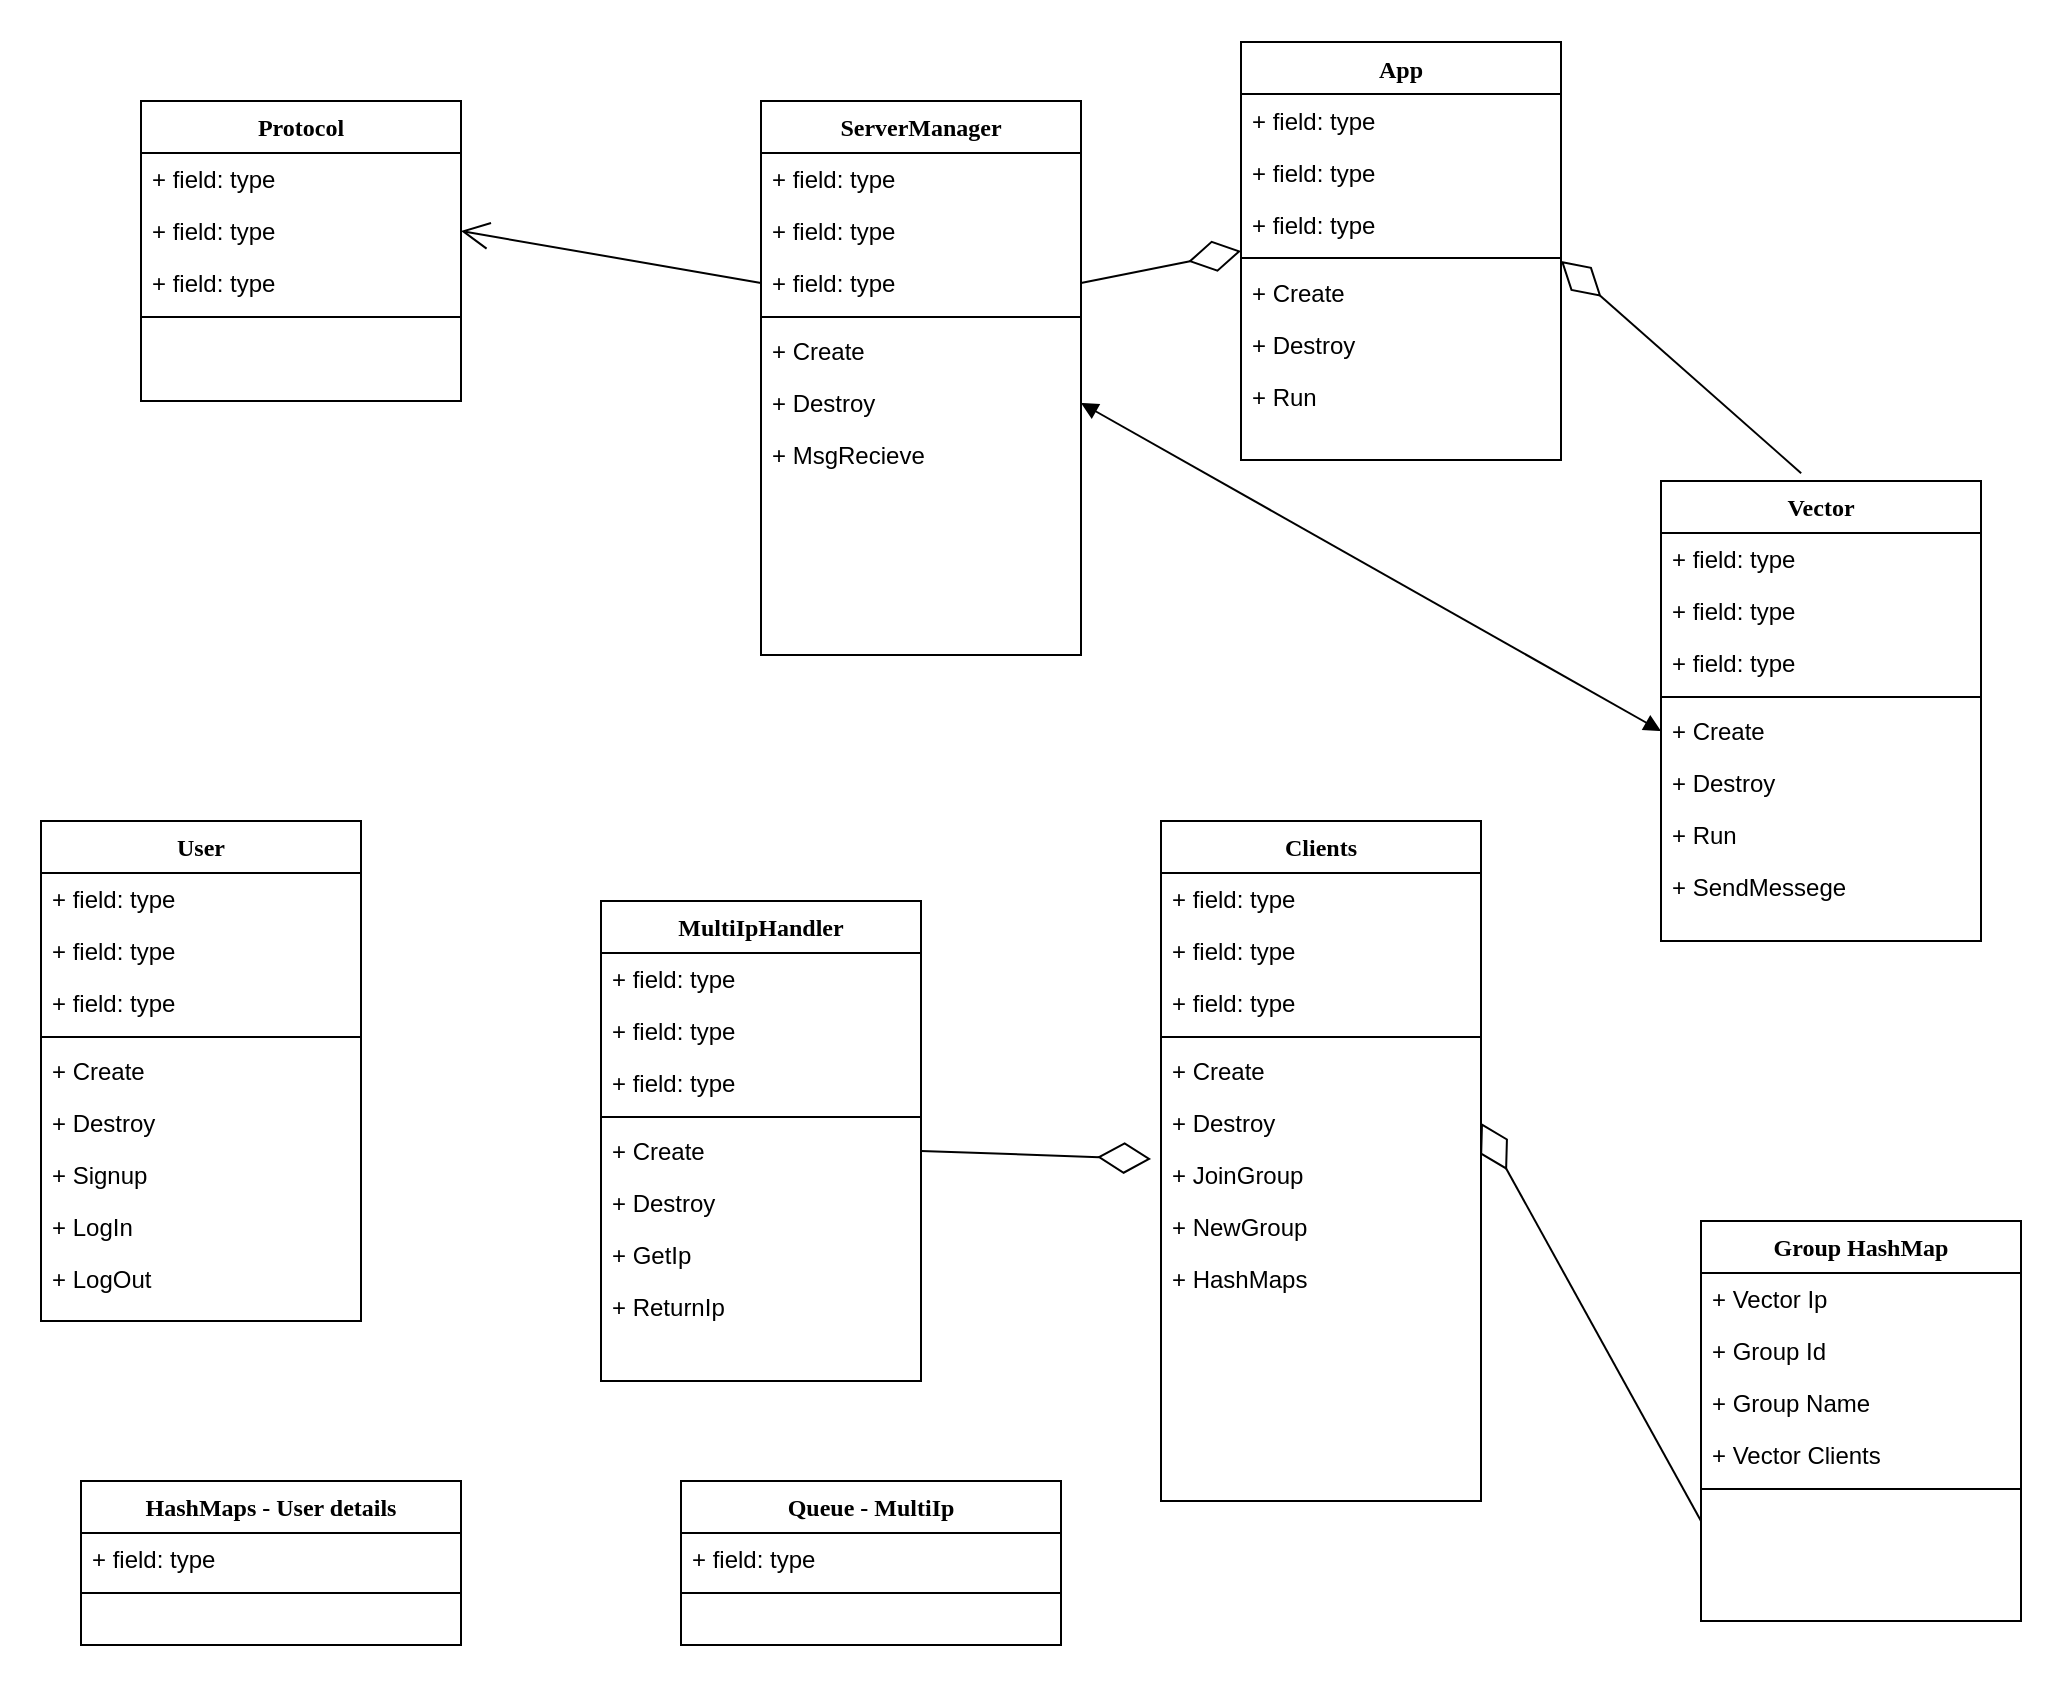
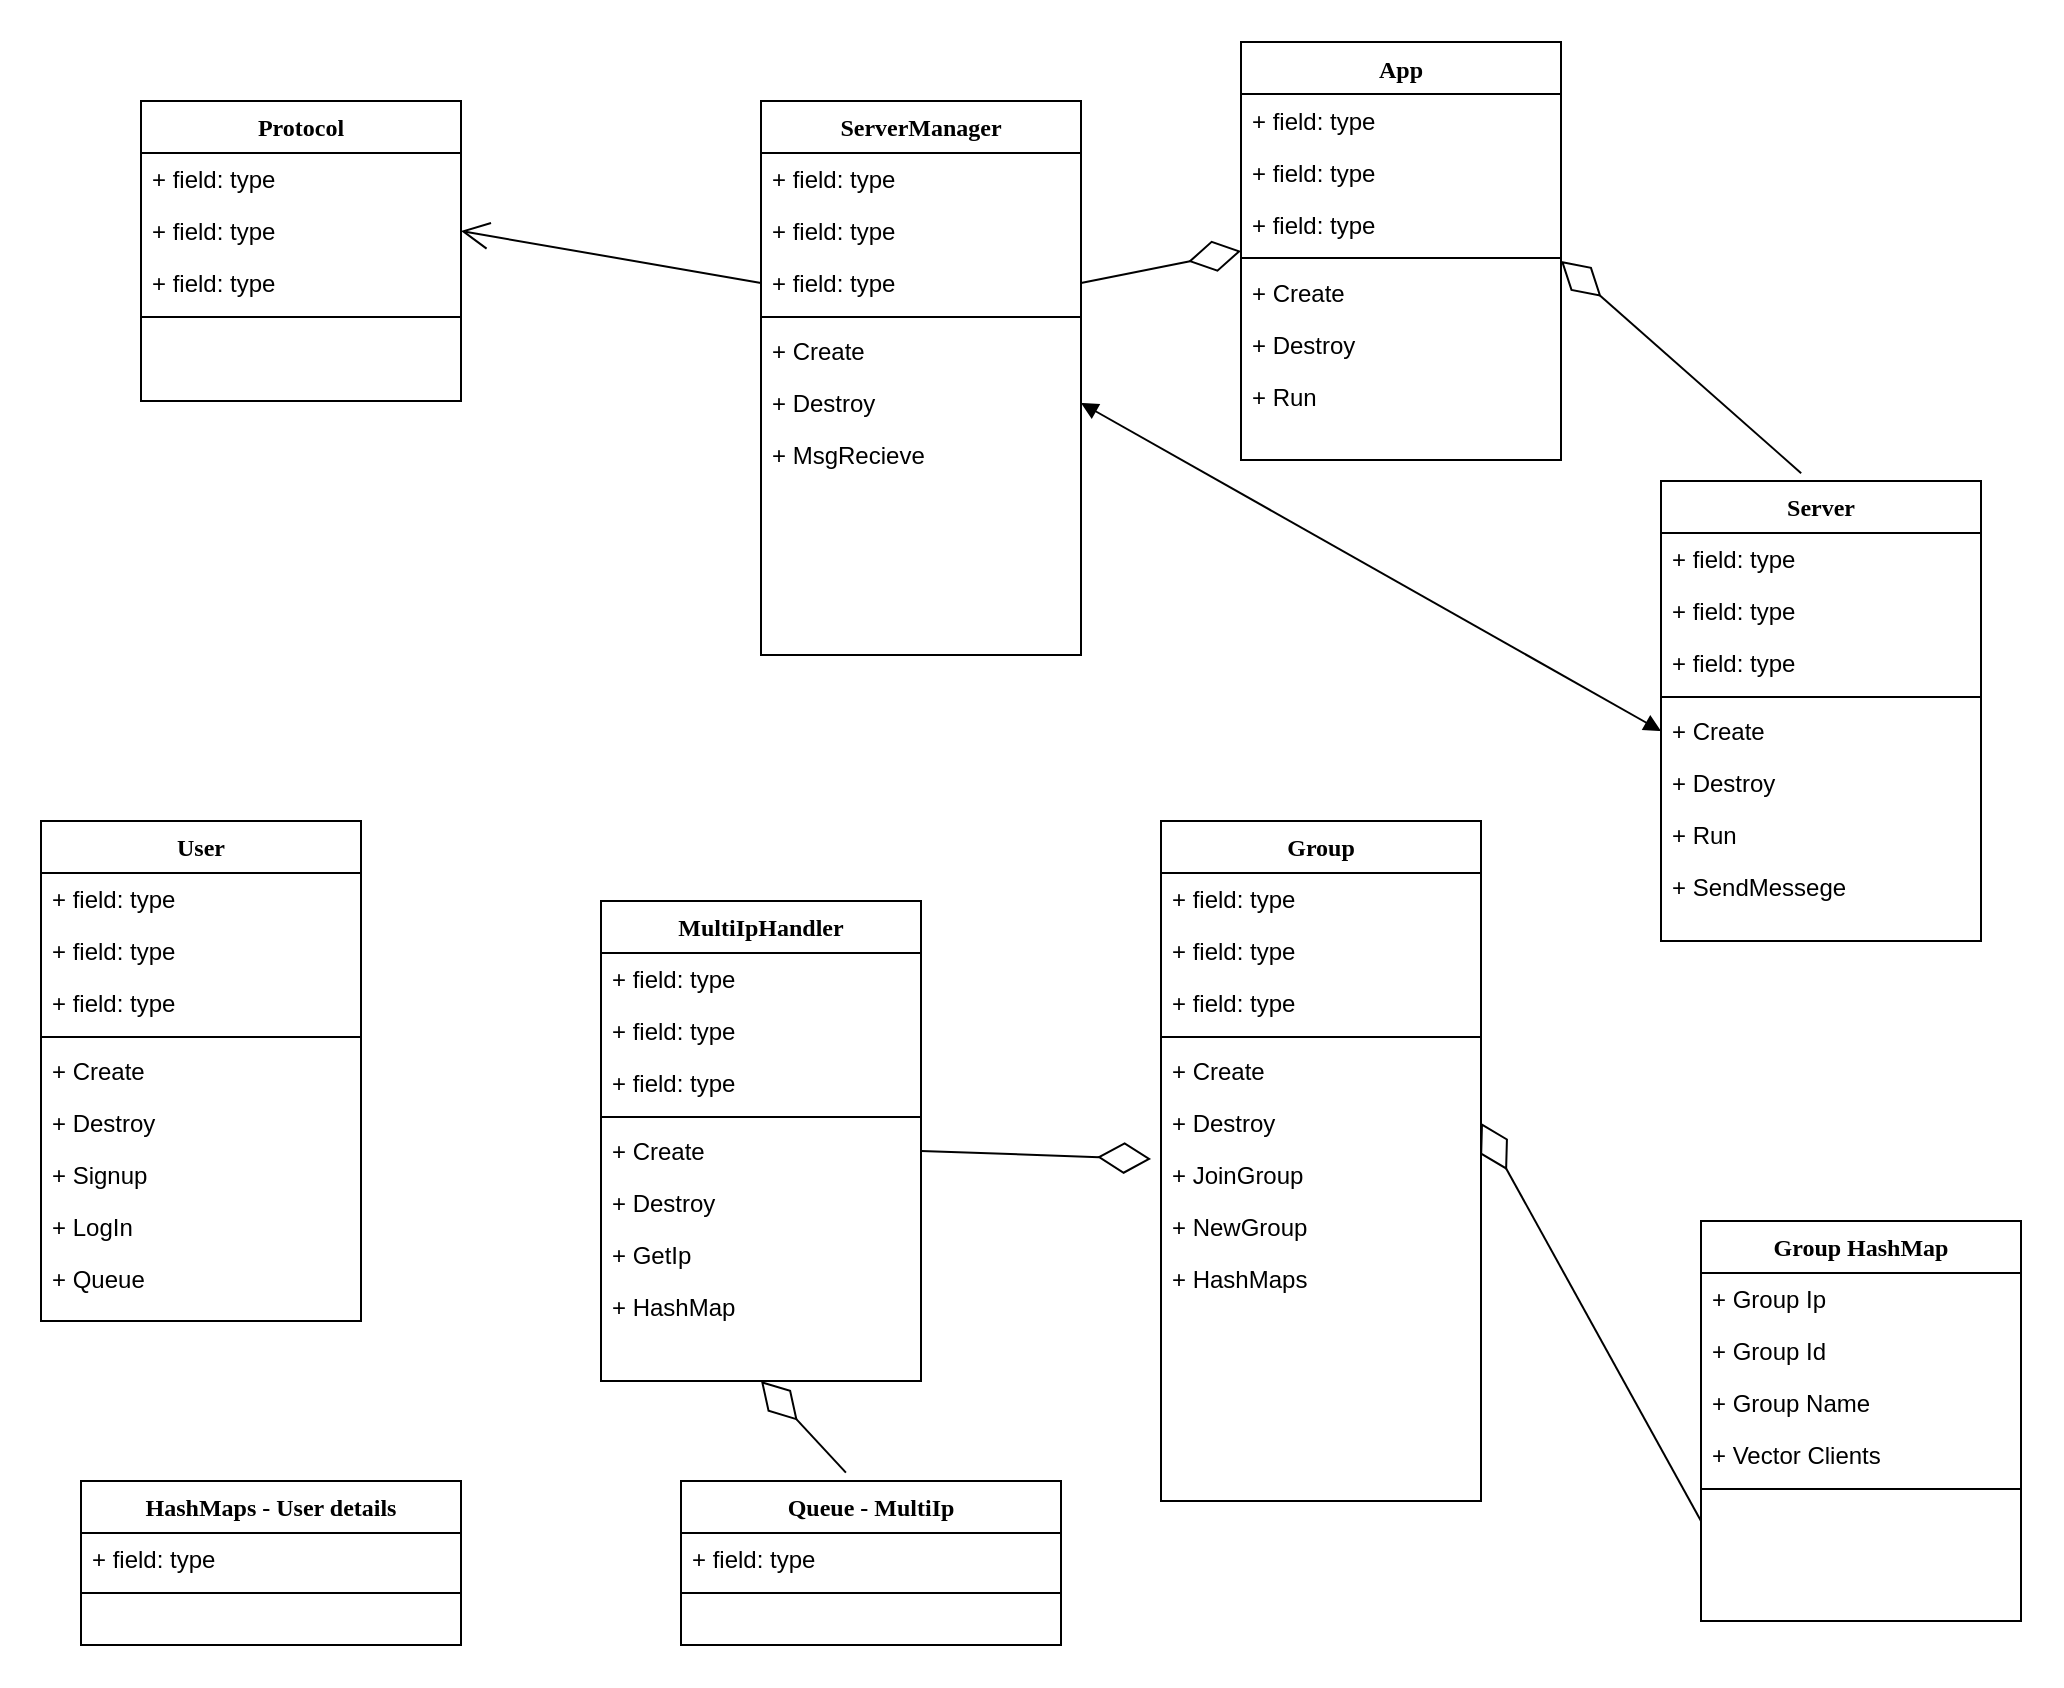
node "Vector": label "Vector" -> "Server"
node "Clients": label "Clients" -> "Group"
node "+ LogOut": label "+ LogOut" -> "+ Queue"
node "+ Vector Ip": label "+ Vector Ip" -> "+ Group Ip"
node "+ ReturnIp": label "+ ReturnIp" -> "+ HashMap"
edge "Queue - MultiIp" -> "MultiIpHandler": added
